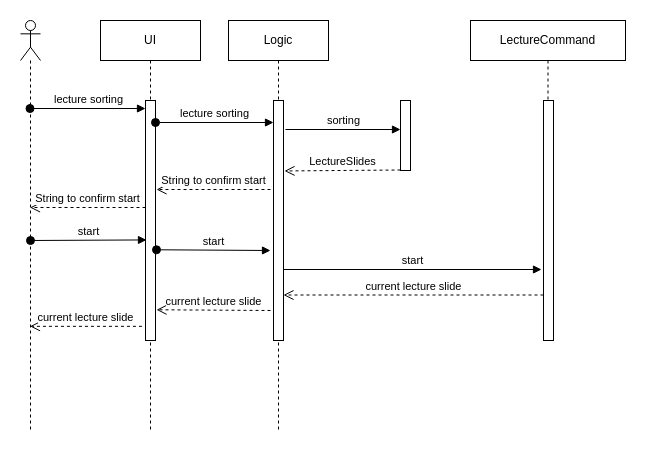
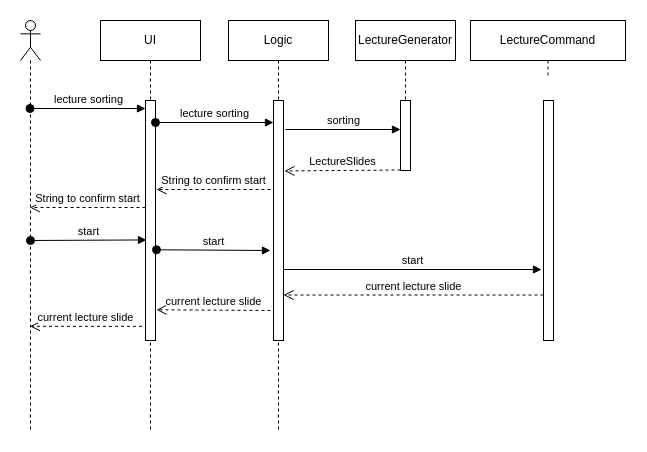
node "LectureGenerator": added
node "LectureCommand": size 155x80 -> 155x55
